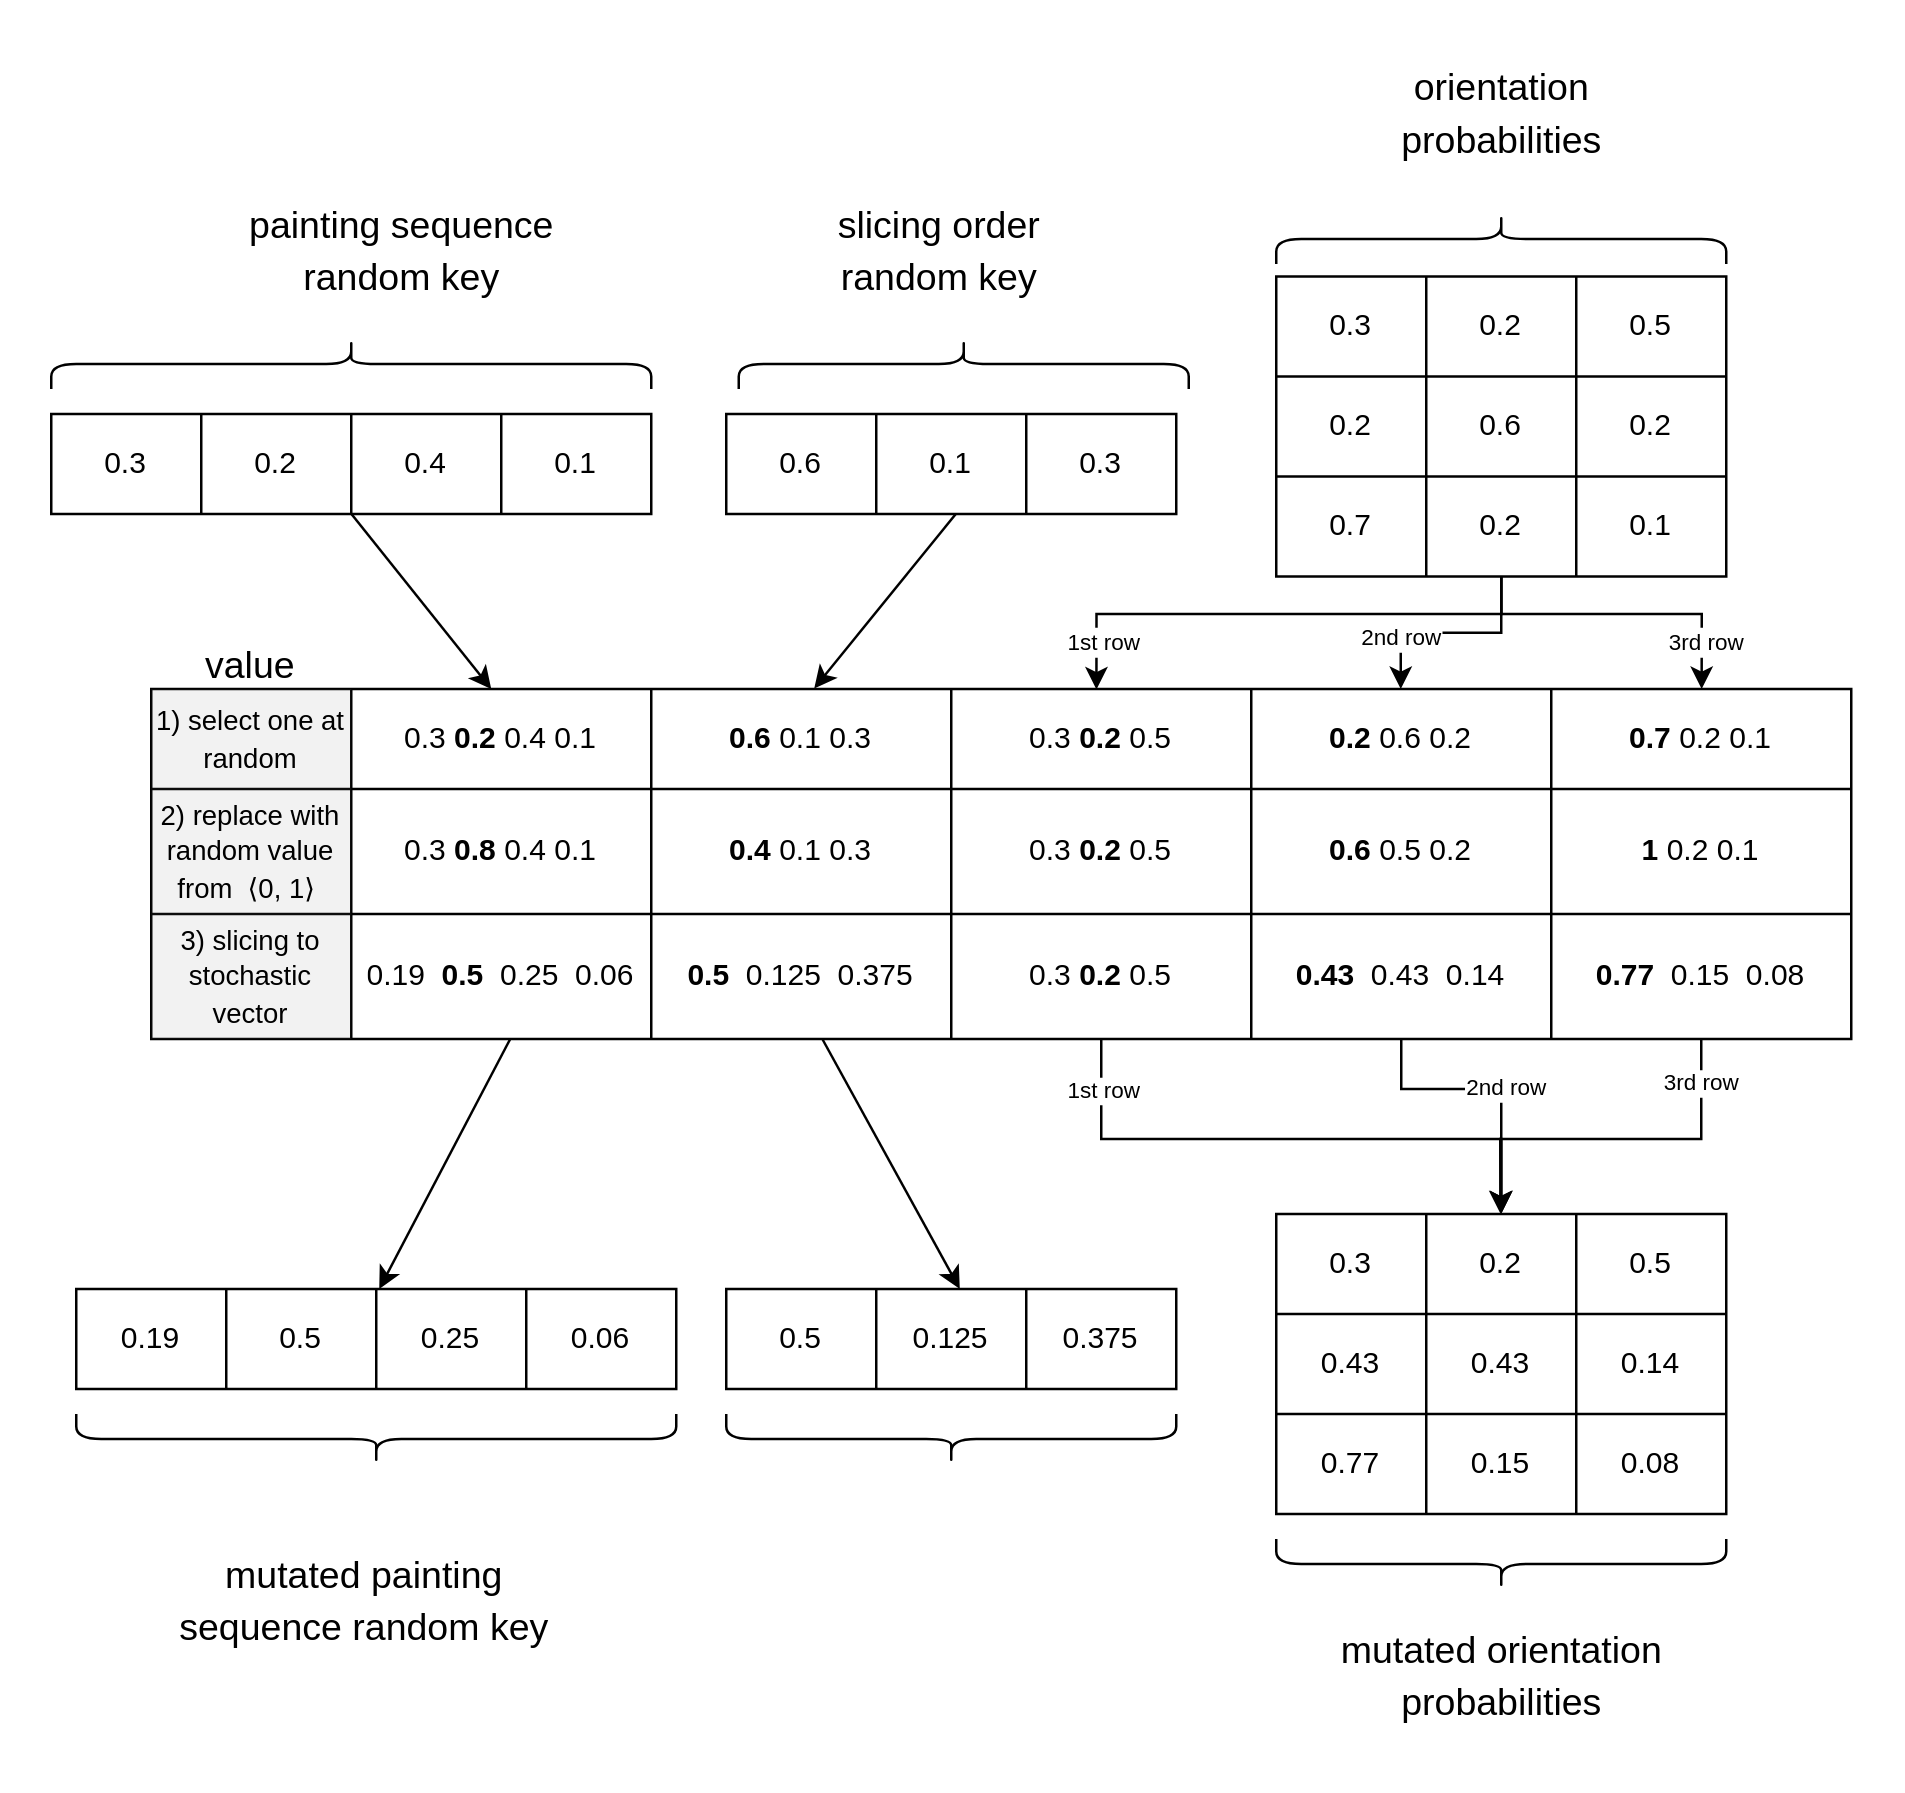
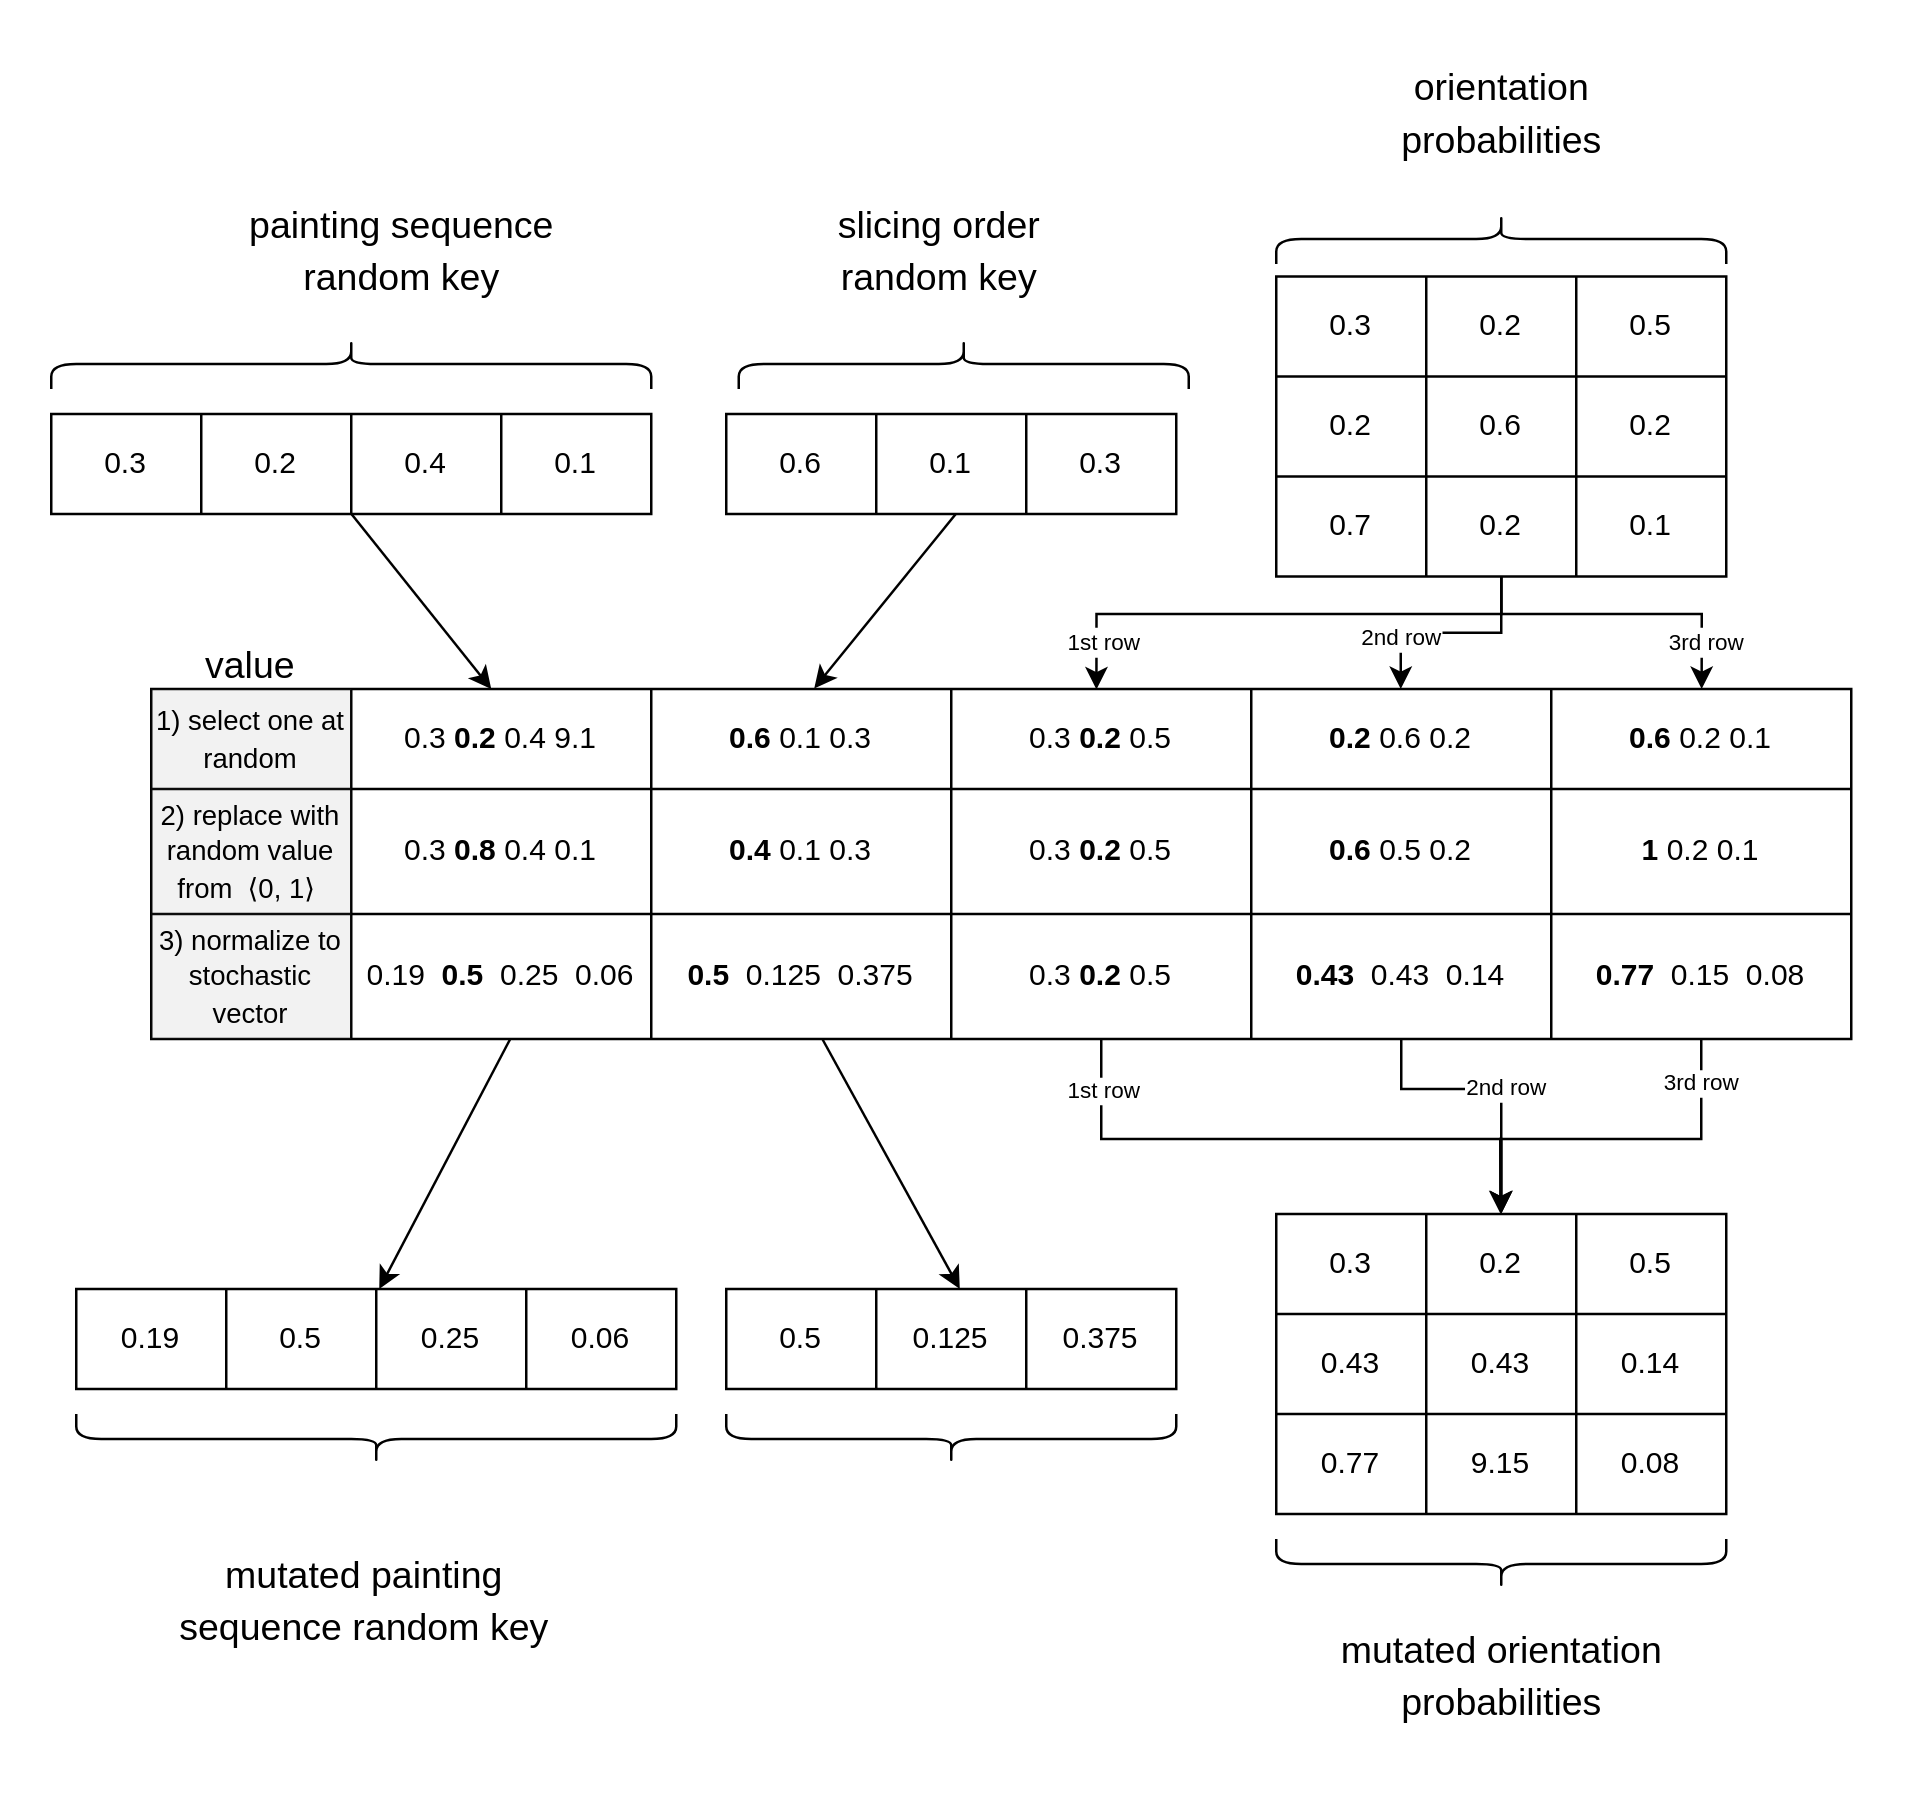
node "0.3 0.2 0.4 0.1": label "0.3 0.2 0.4 0.1" -> "0.3 0.2 0.4 9.1"
node "0.7 0.2 0.1": label "0.7 0.2 0.1" -> "0.6 0.2 0.1"
node "3) slicing to stochastic vector": label "3) slicing to stochastic vector" -> "3) normalize to stochastic vector"
node "0.15": label "0.15" -> "9.15"
